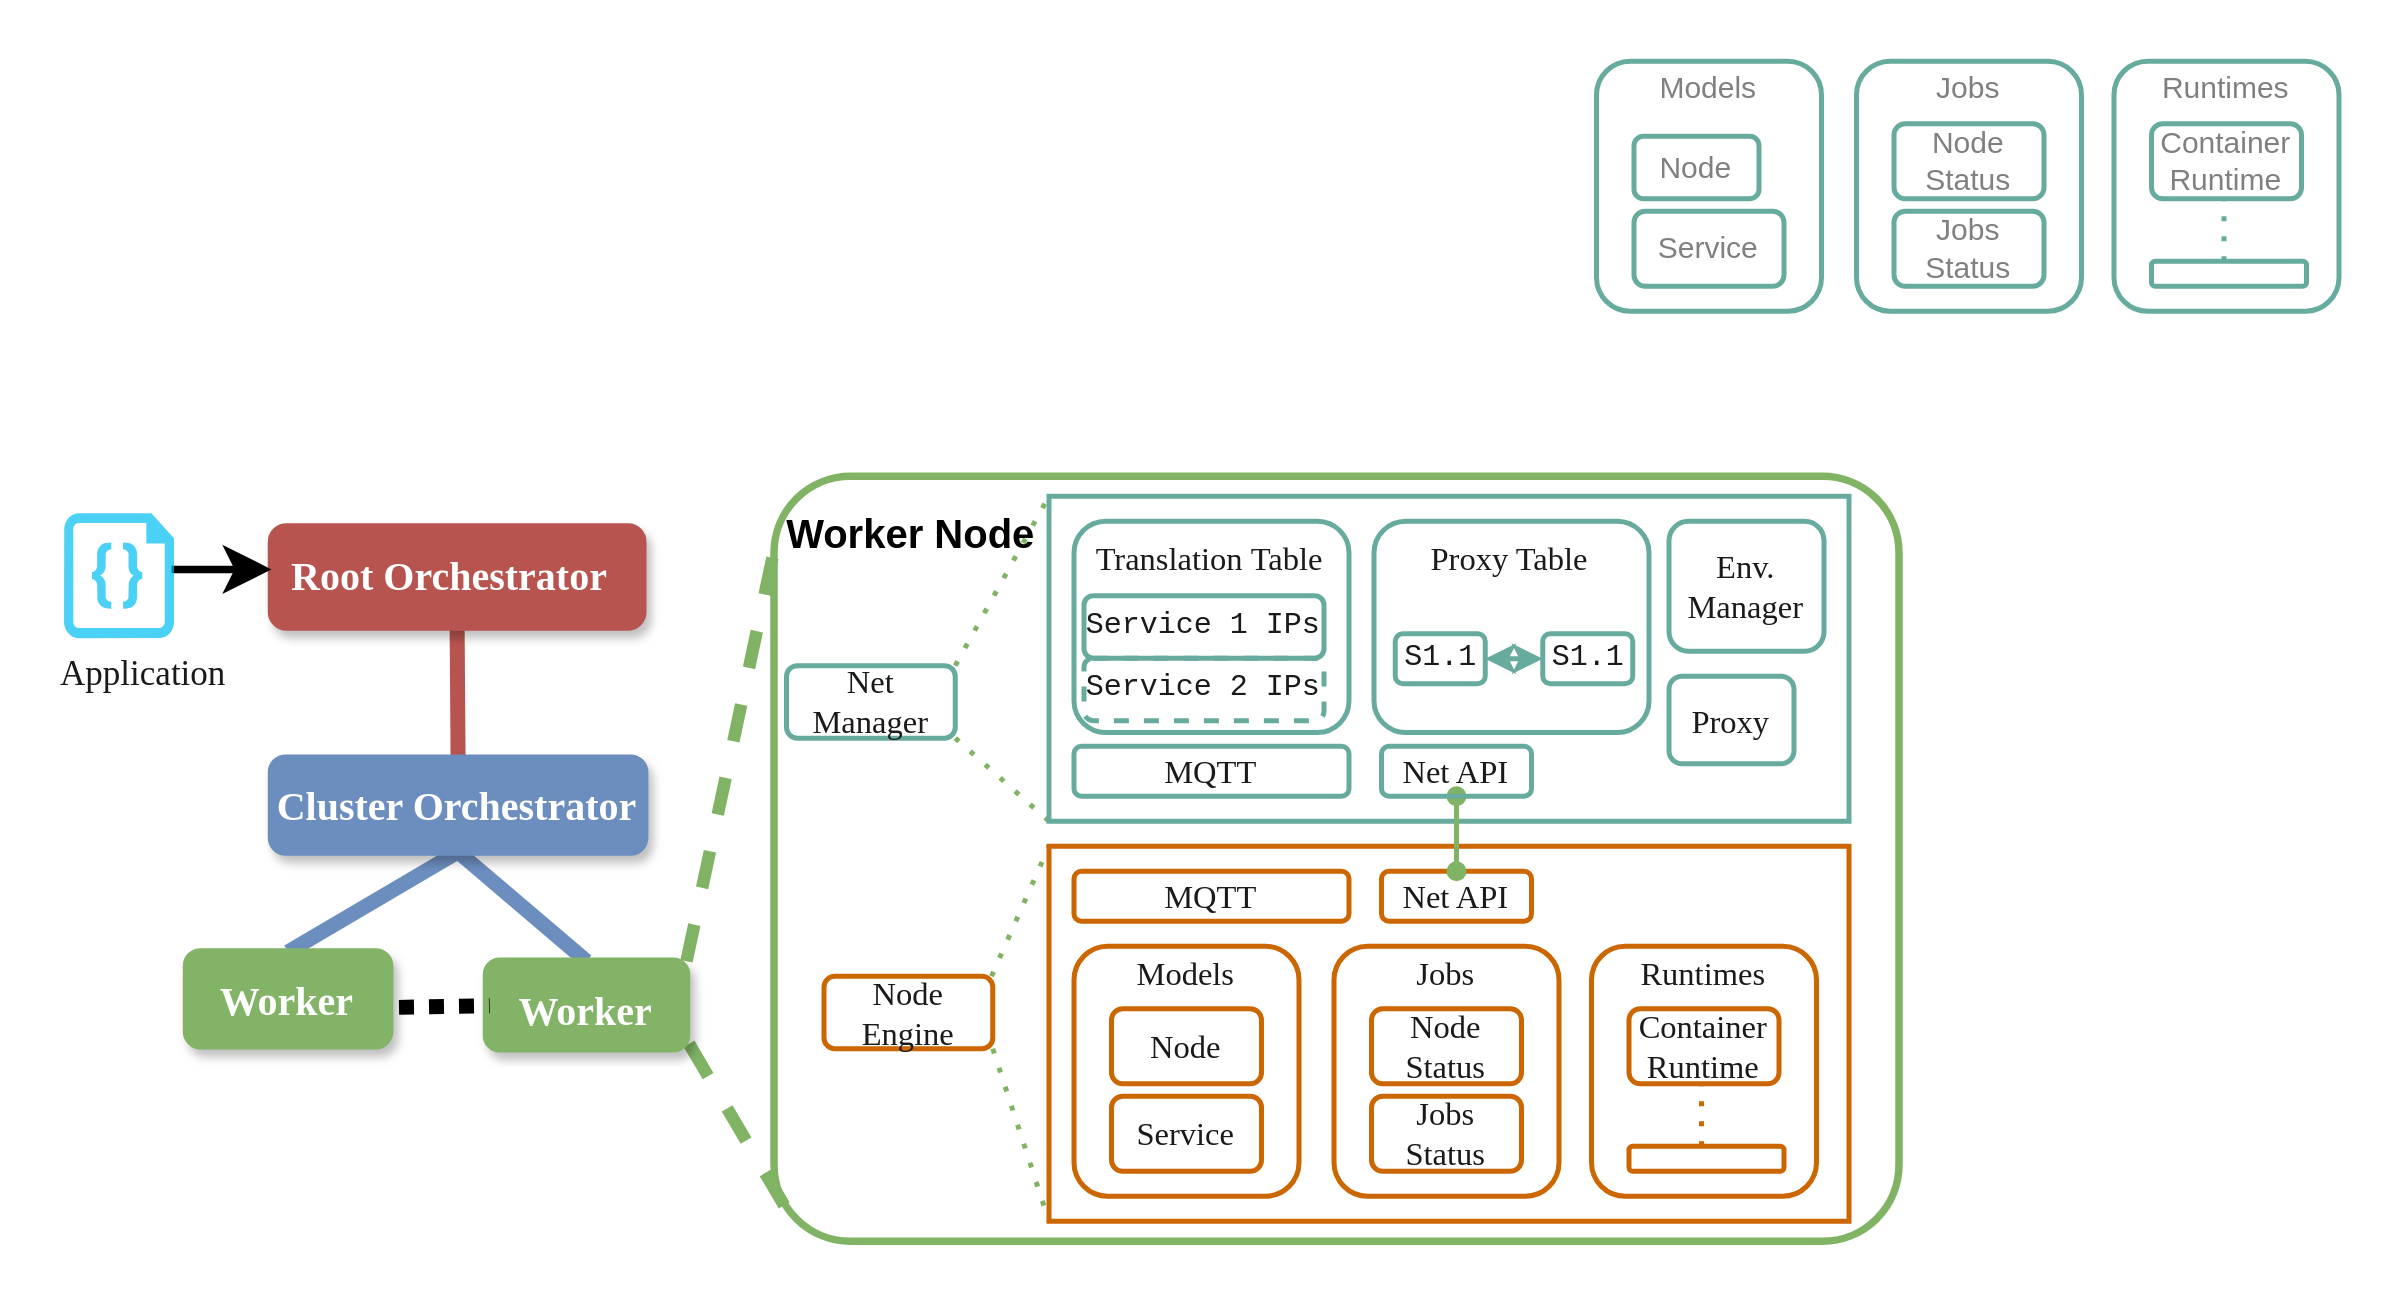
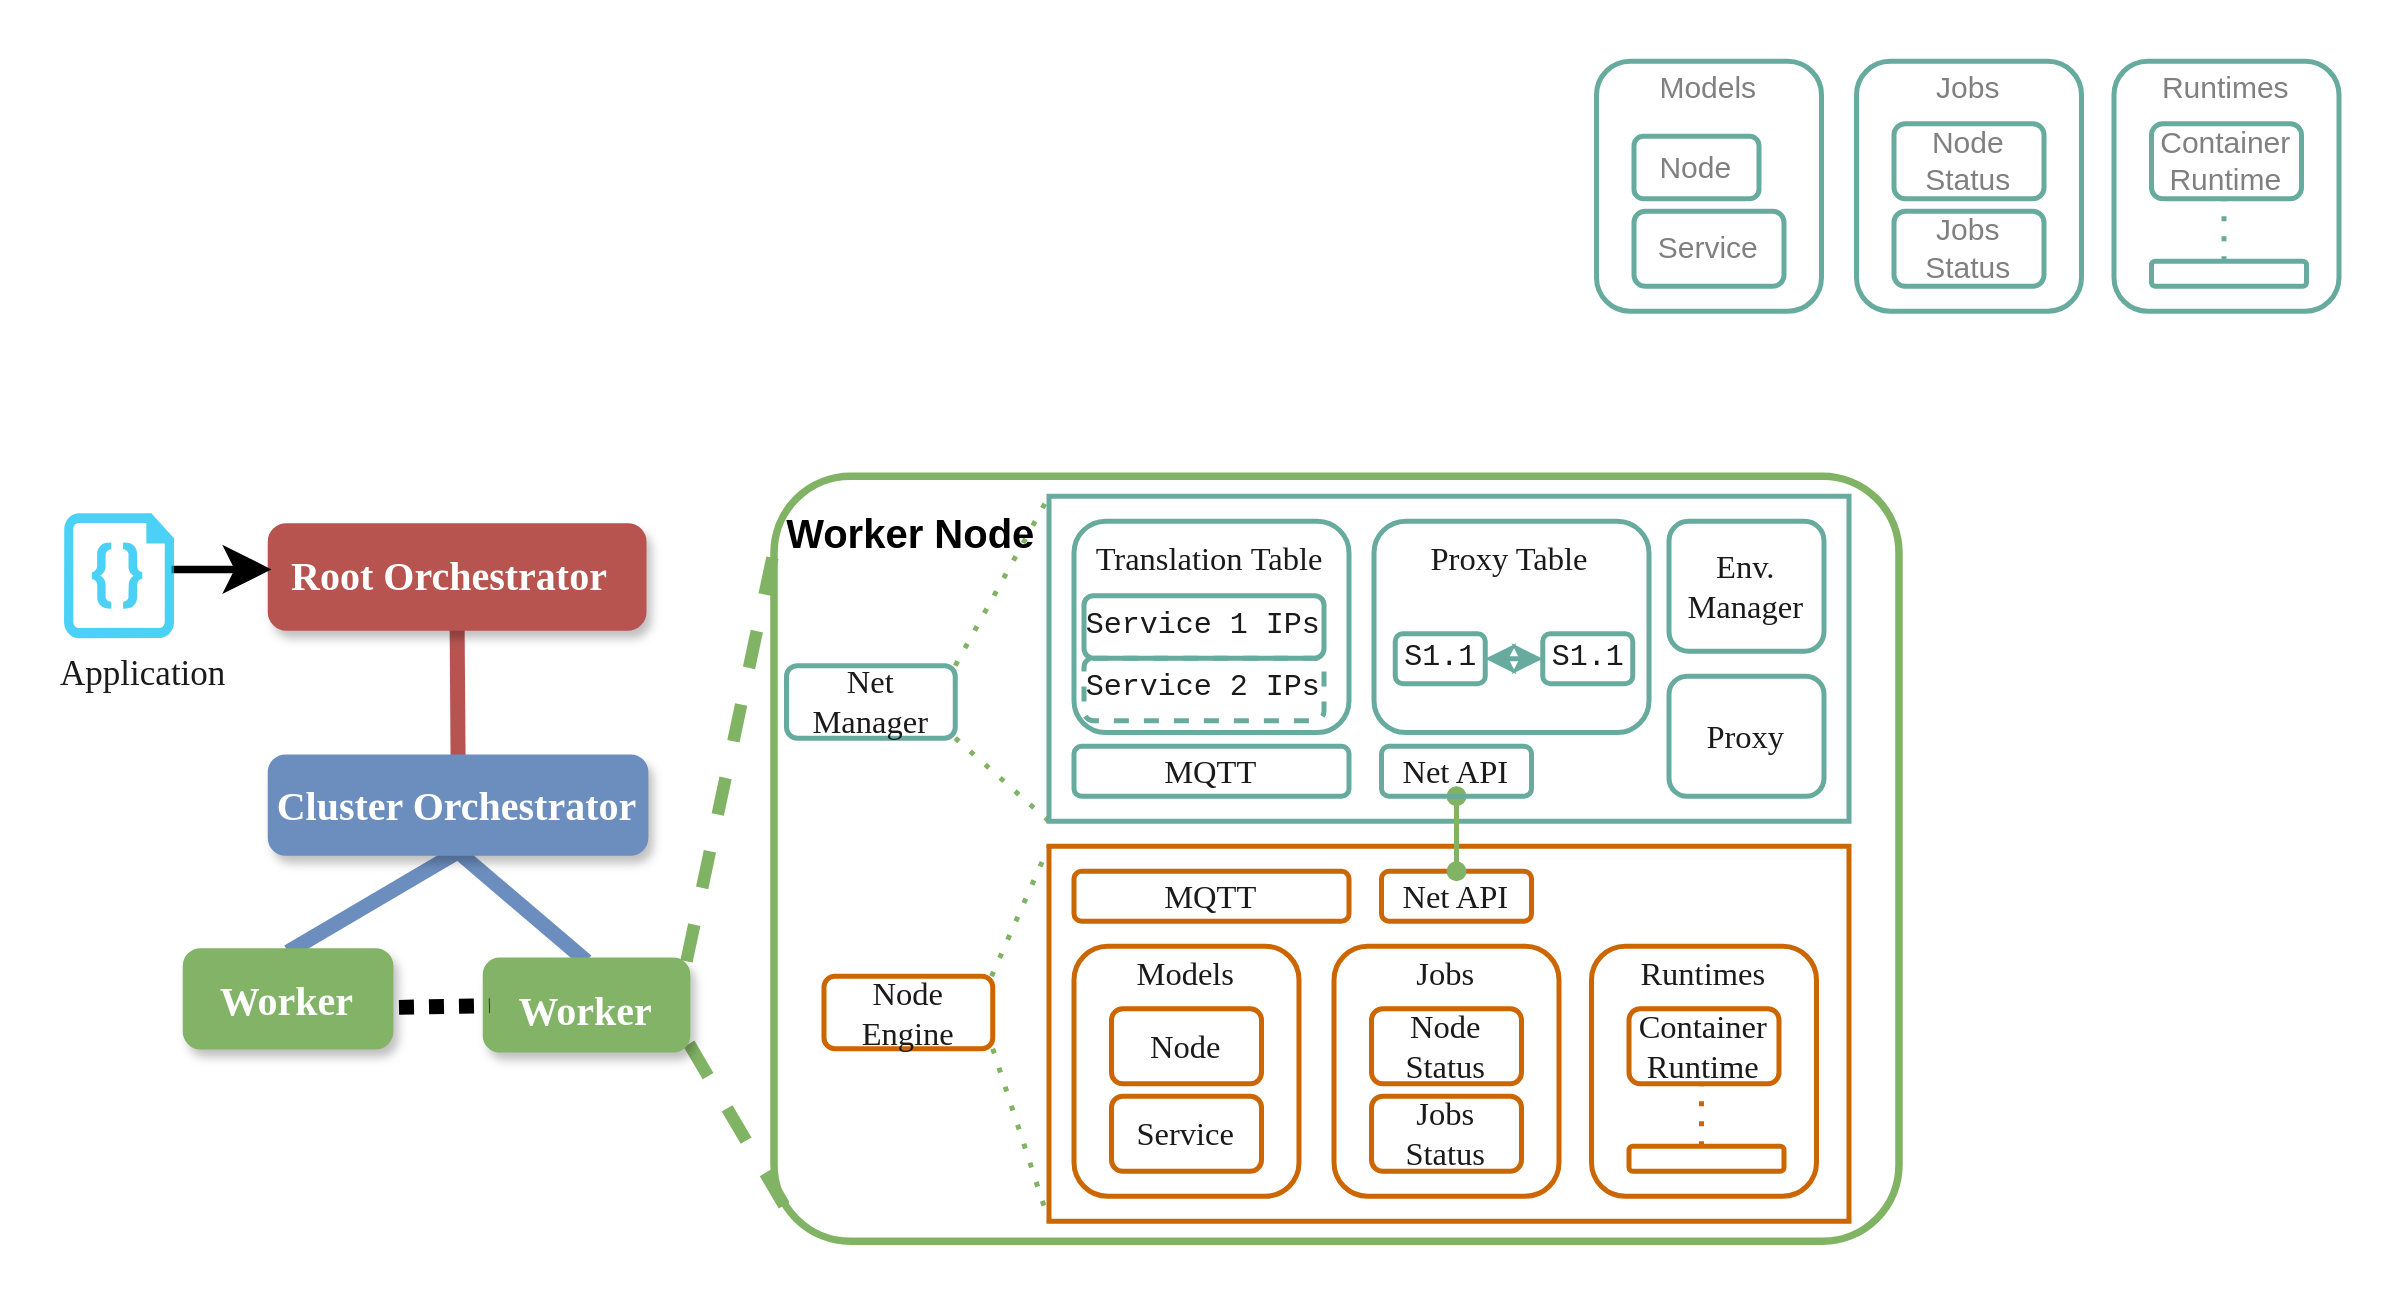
node "Proxy": size 125x88 -> 155x120
